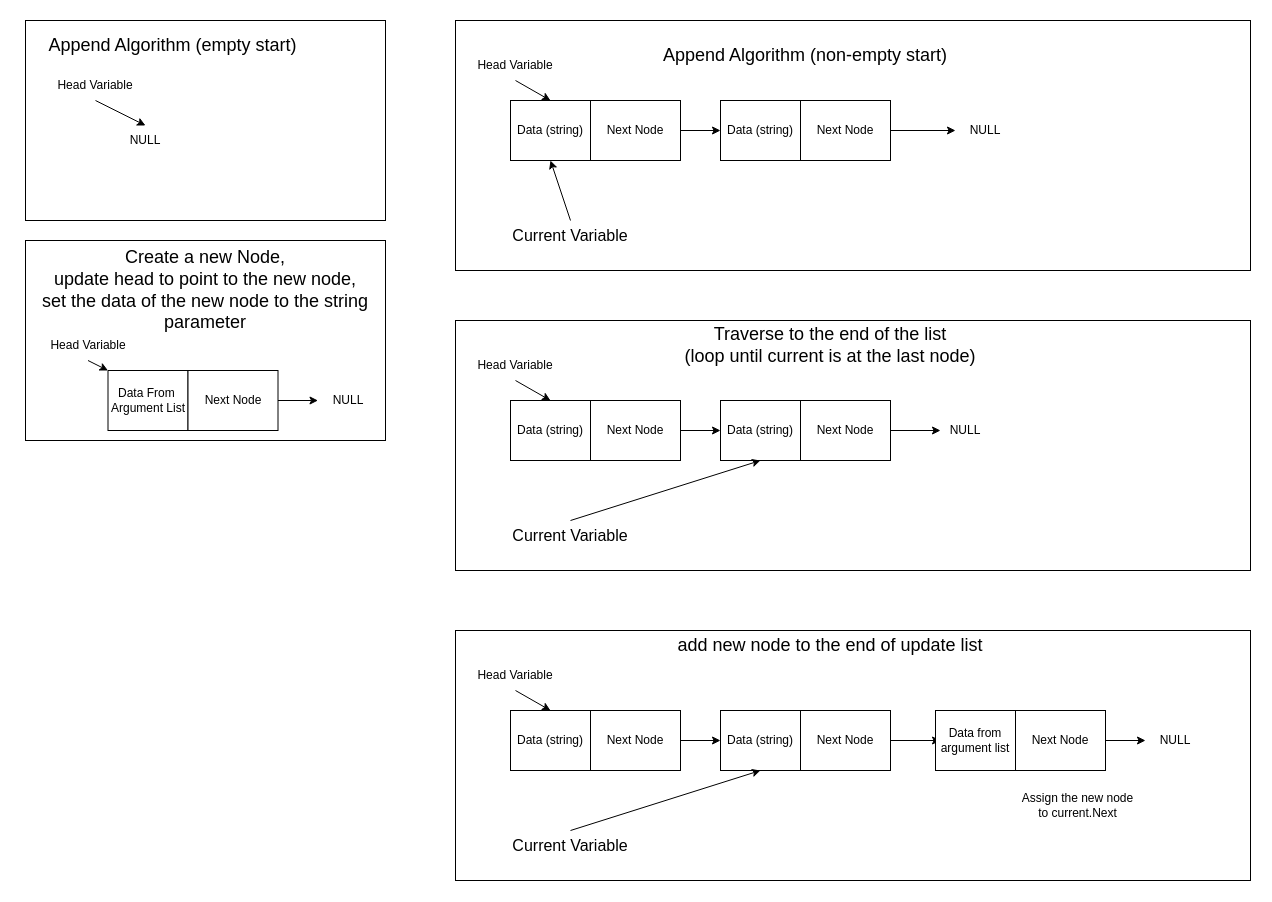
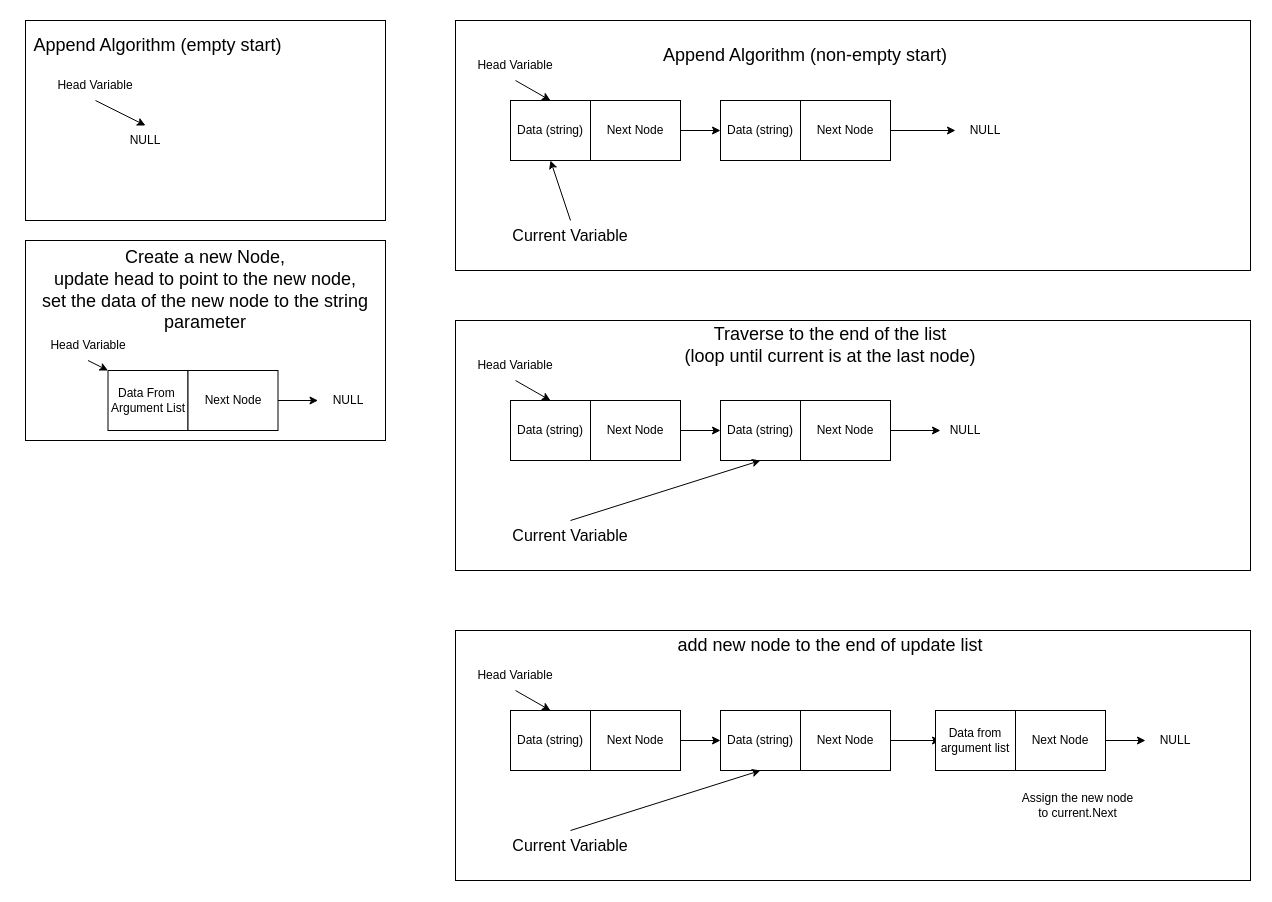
node "Append Algorithm (empty start)": moved (173, 46) -> (158, 46)
